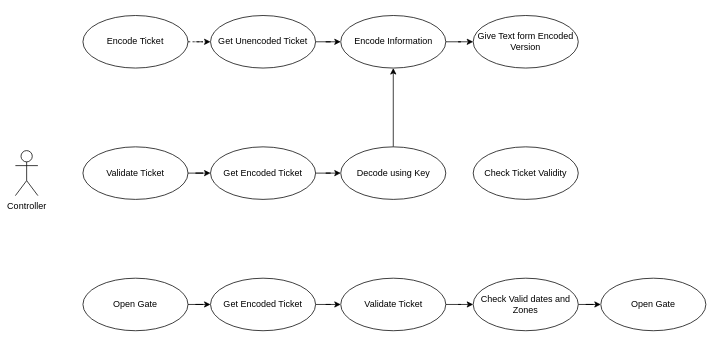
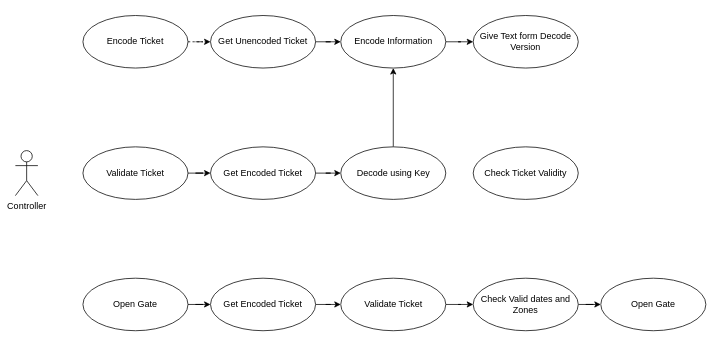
node "Give Text form Encoded Version": label "Give Text form Encoded Version" -> "Give Text form Decode Version"
